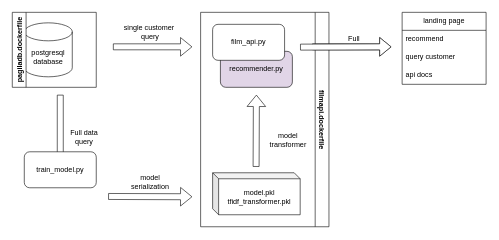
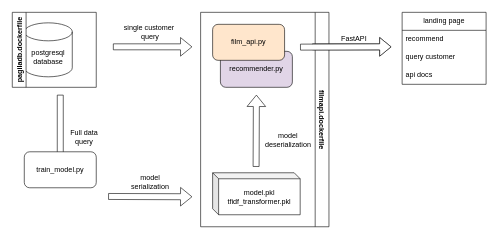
node "Full": label "Full" -> "FastAPI"
node "film_api.py": fillcolor #ffffff -> #ffe6cc
node "model transformer": label "model transformer" -> "model deserialization"
